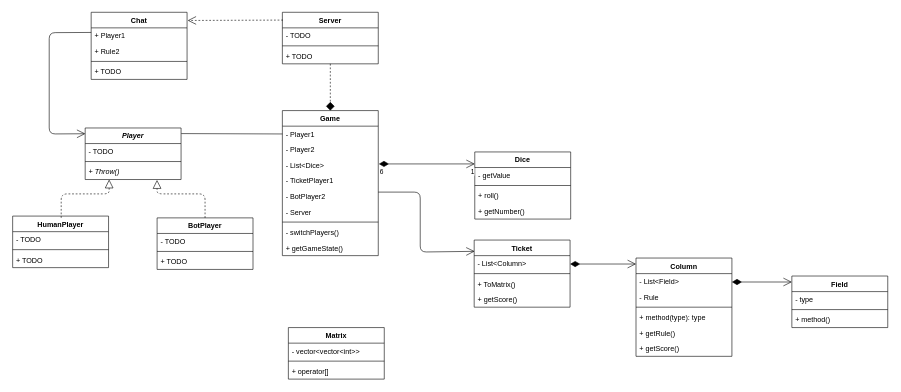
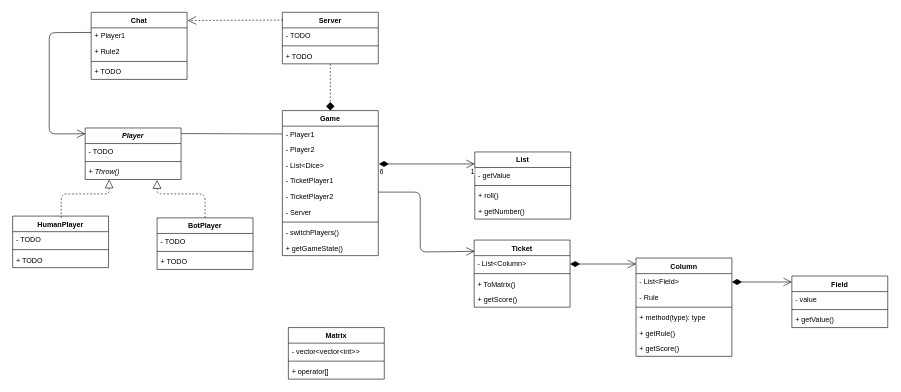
node "Dice": label "Dice" -> "List"
node "- BotPlayer2": label "- BotPlayer2" -> "- TicketPlayer2"
node "- type": label "- type" -> "- value"
node "+ method()": label "+ method()" -> "+ getValue()"
